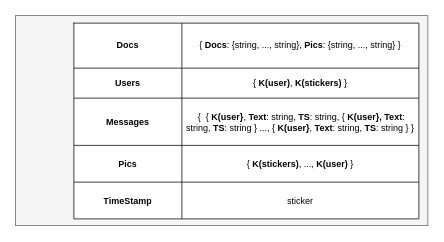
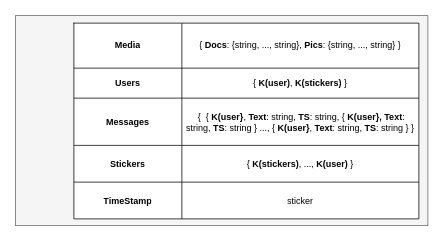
node "Docs": label "Docs" -> "Media"
node "Pics": label "Pics" -> "Stickers"
